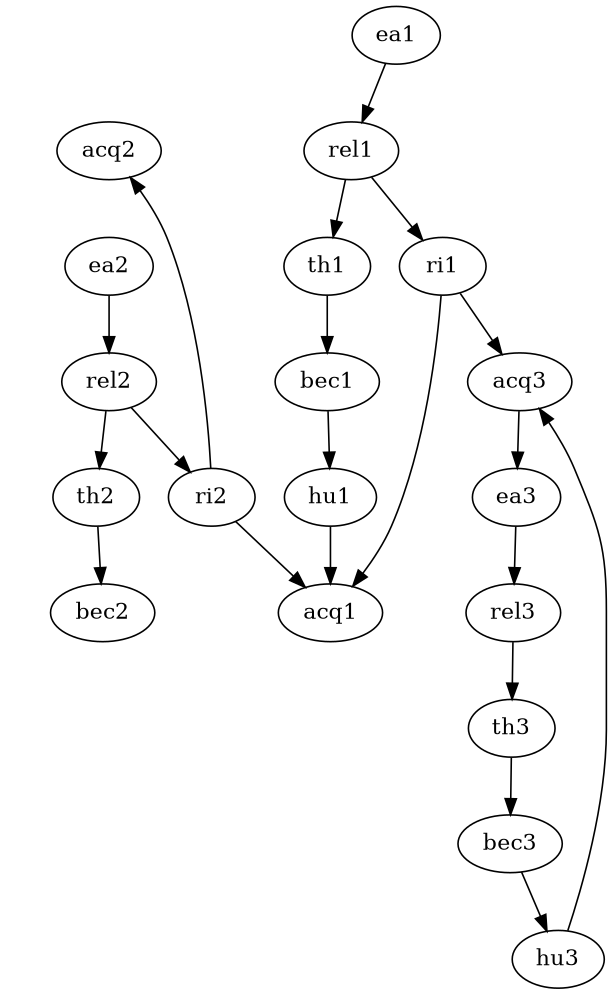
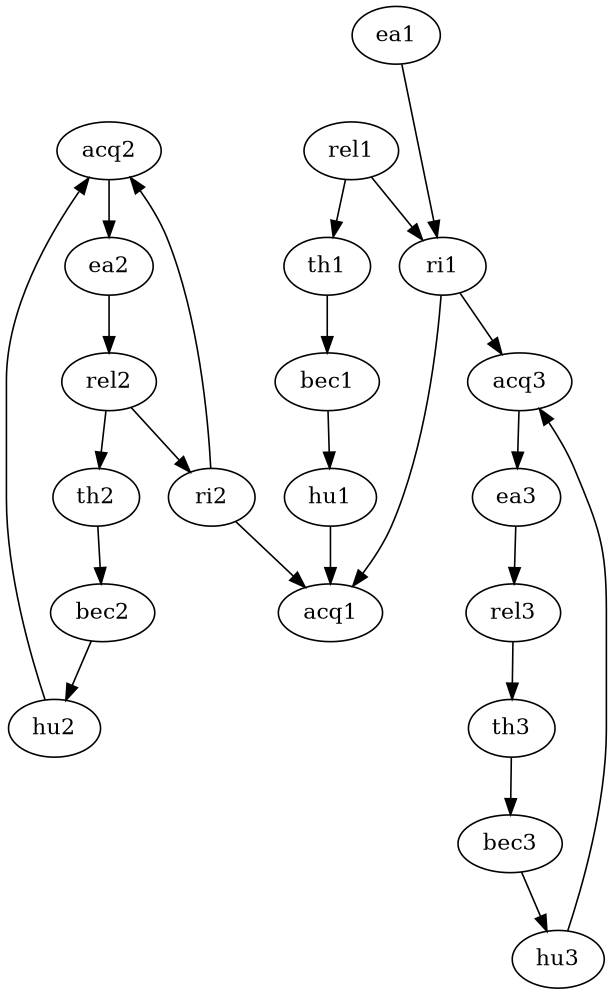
edge "ea1" -> "rel1": now "ea1" -> "ri1"
edge "acq2" -> "ea2": added
node "hu2": added
